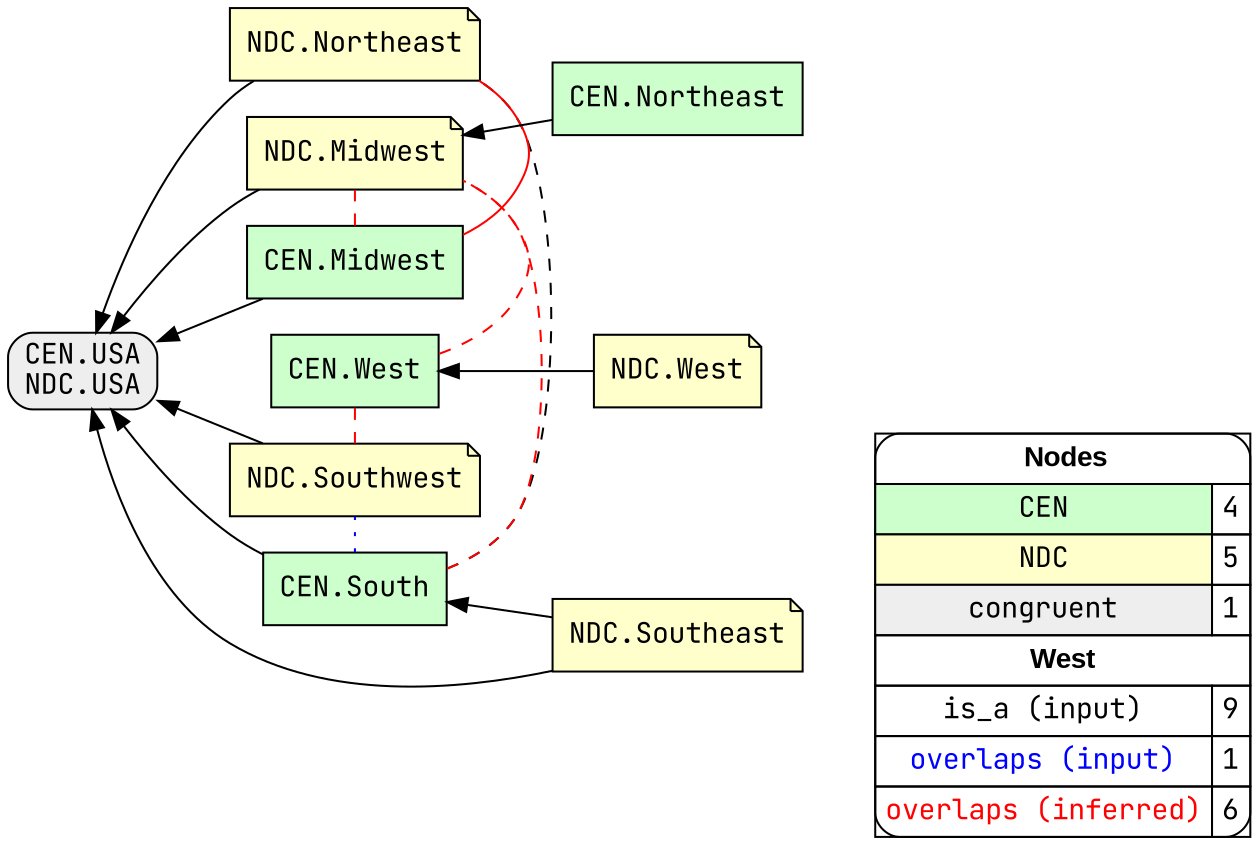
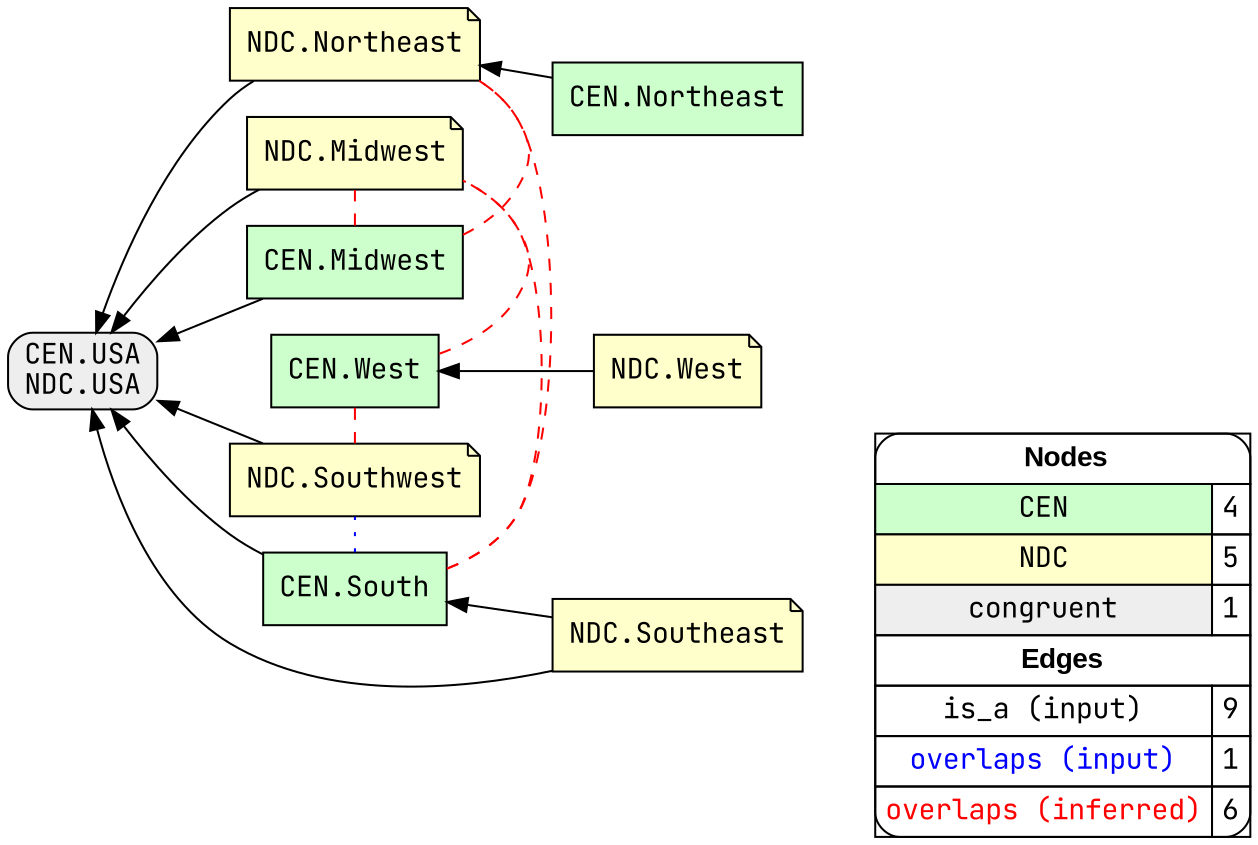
edge "CEN.Northeast" -> "NDC.Midwest": now "CEN.Northeast" -> "NDC.Northeast"
edge "NDC.Northeast" -- "CEN.Midwest": style solid -> dashed
edge "NDC.Northeast" -- "CEN.South": color #000000 -> #ff0000
node "Nodes": text "West" -> "Edges"
